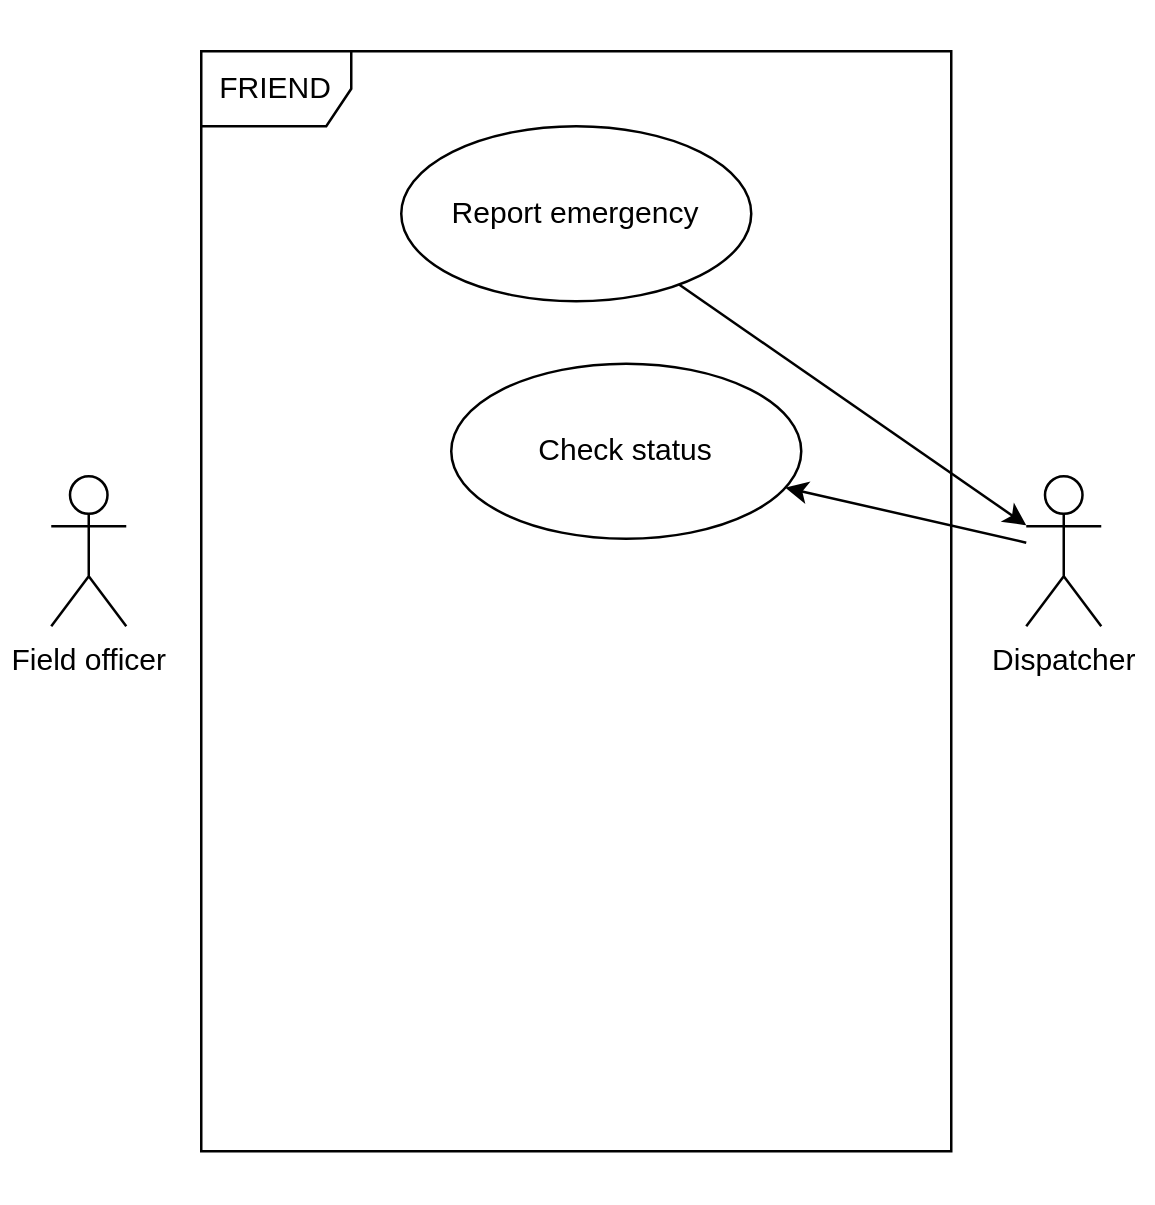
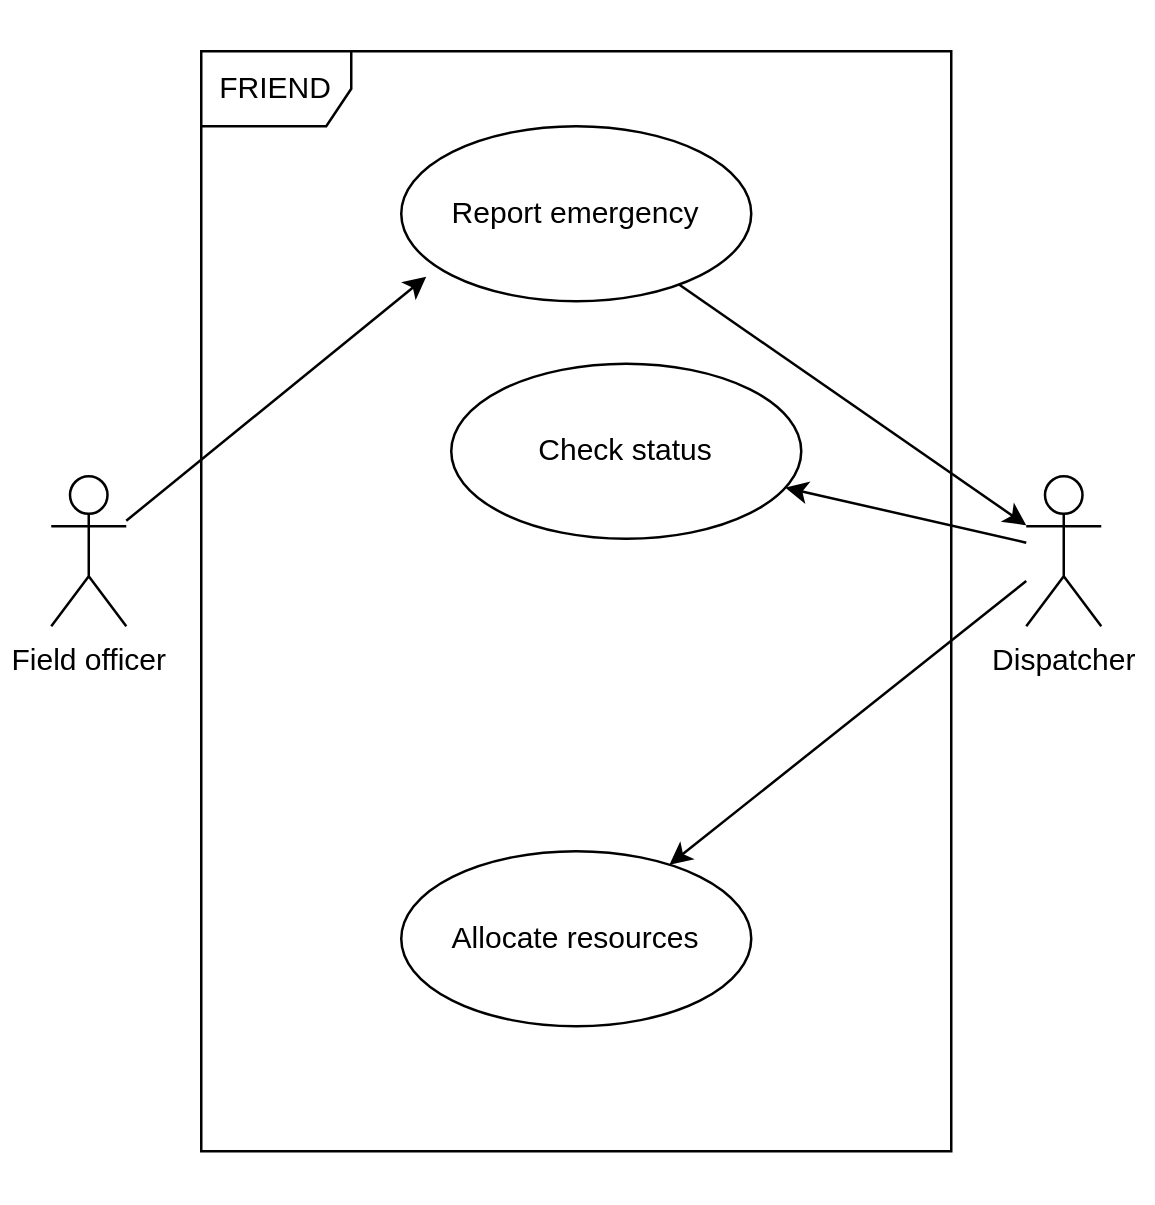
edge "Field officer" -> "FRIEND": added
edge "Dispatcher" -> "Allocate resources": added
node "Allocate resources": added
